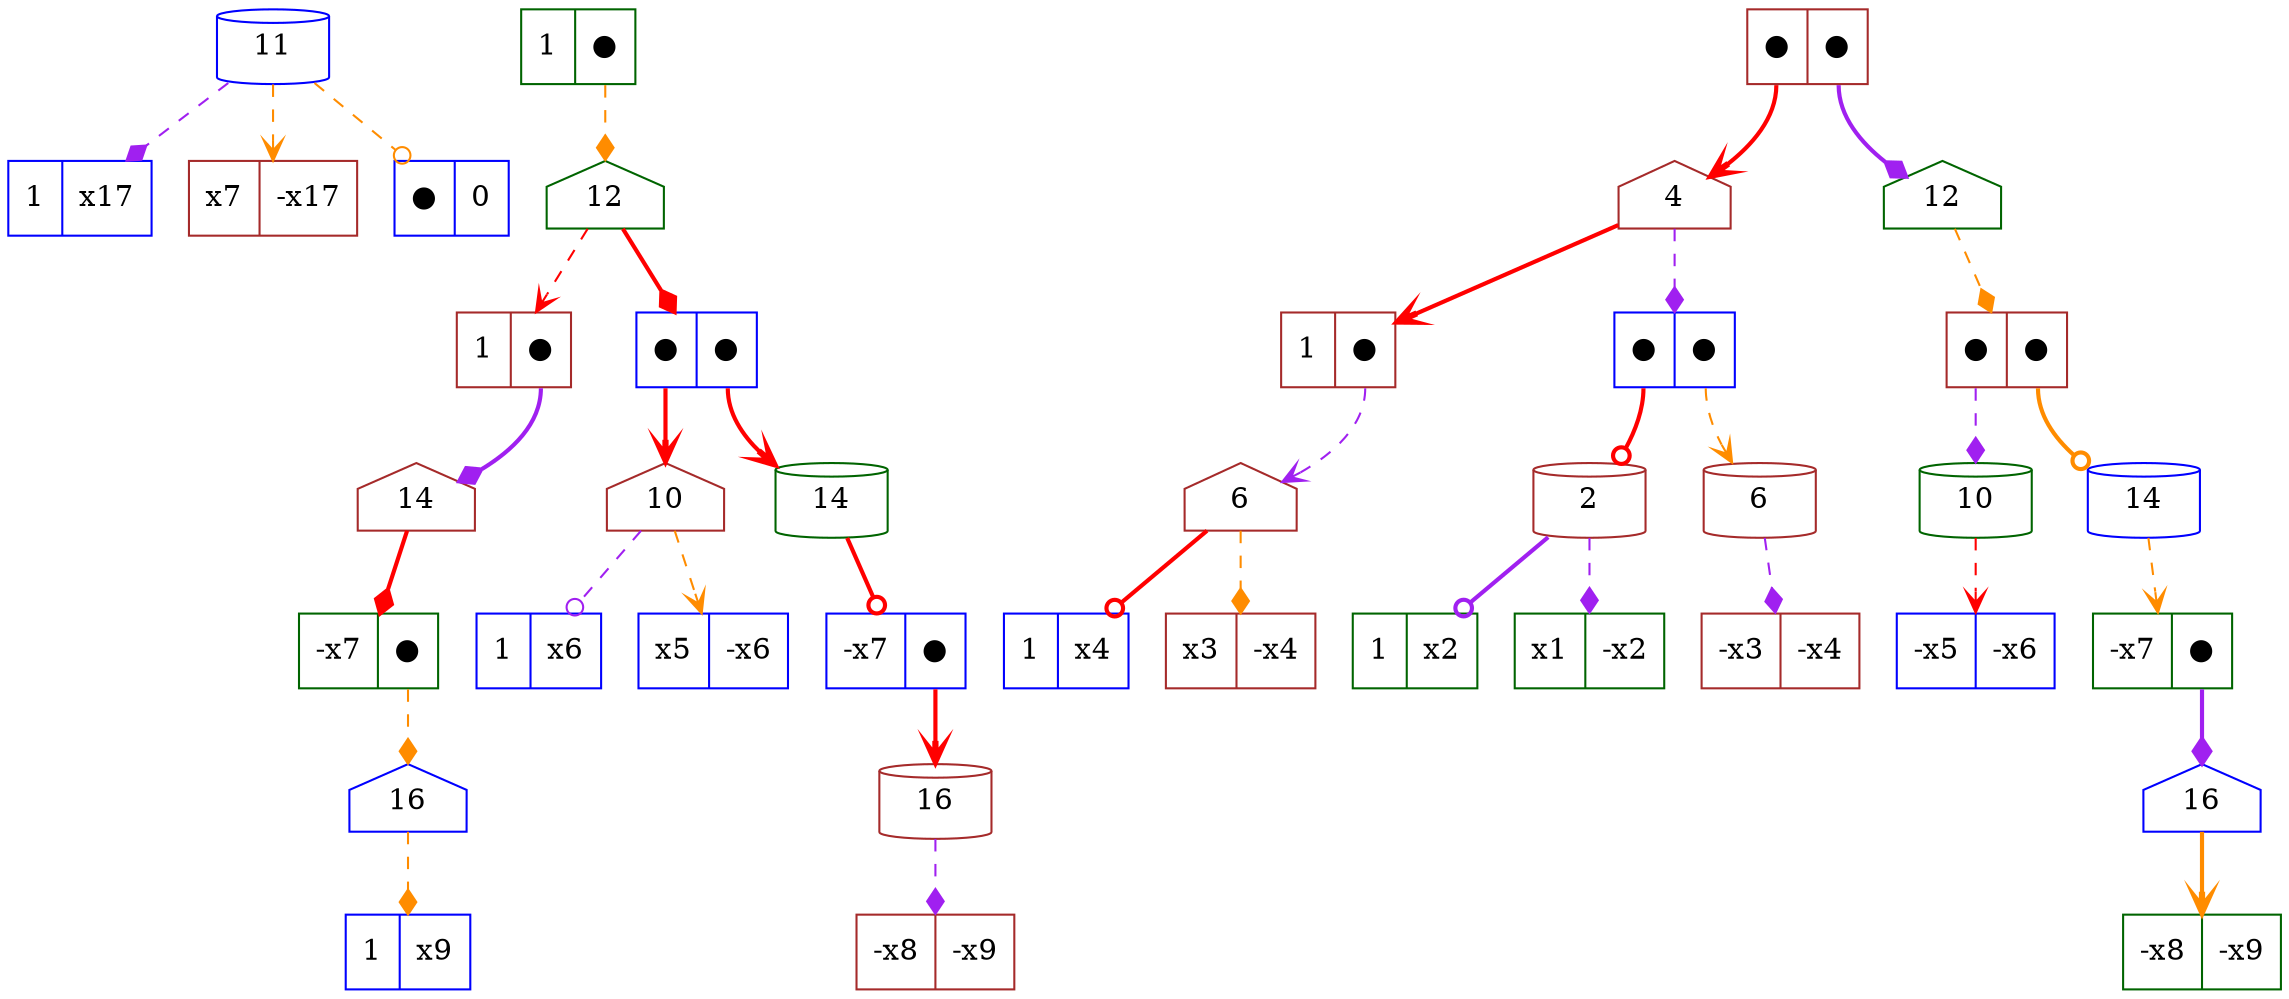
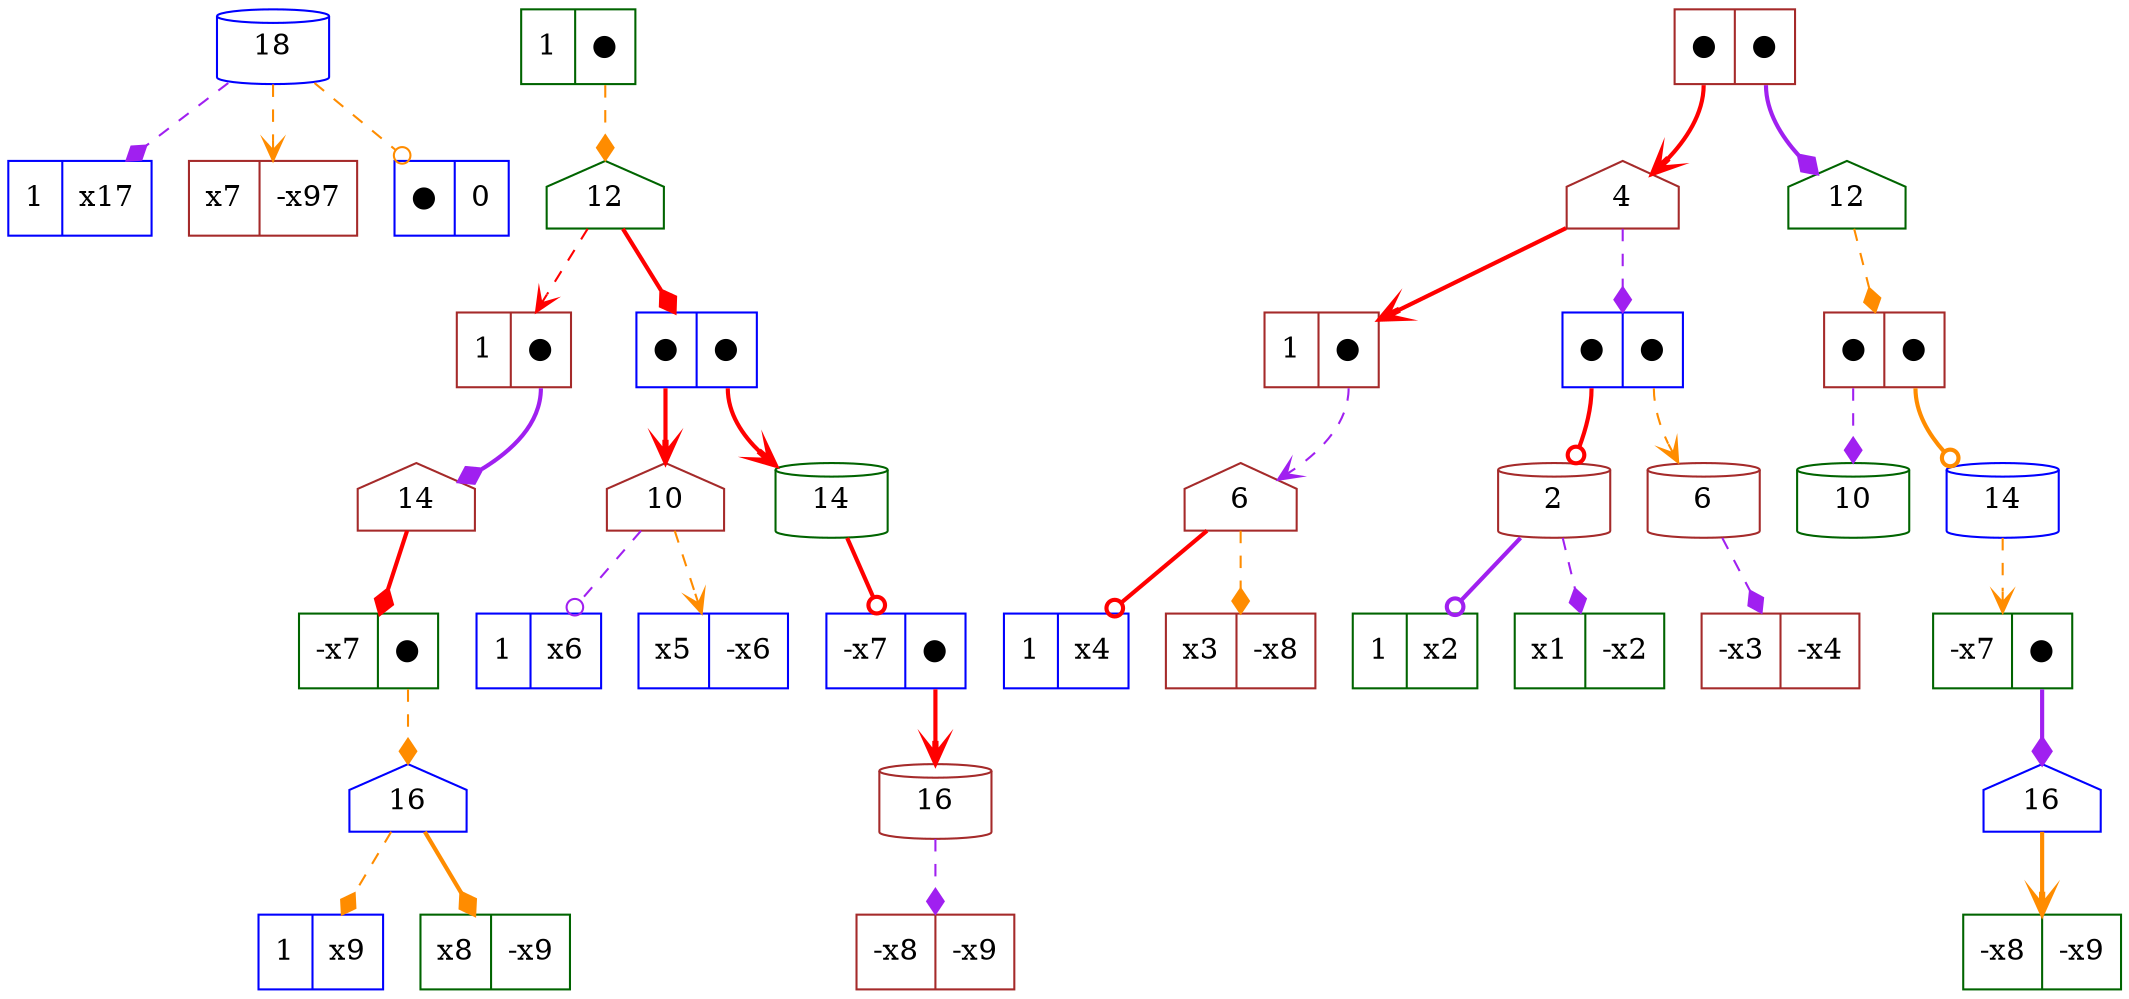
node "11": label "11" -> "18"
node "x7": text "-x17" -> "-x97"
node "x3": text "-x4" -> "-x8"
node "-x5": removed
node "x8": added
